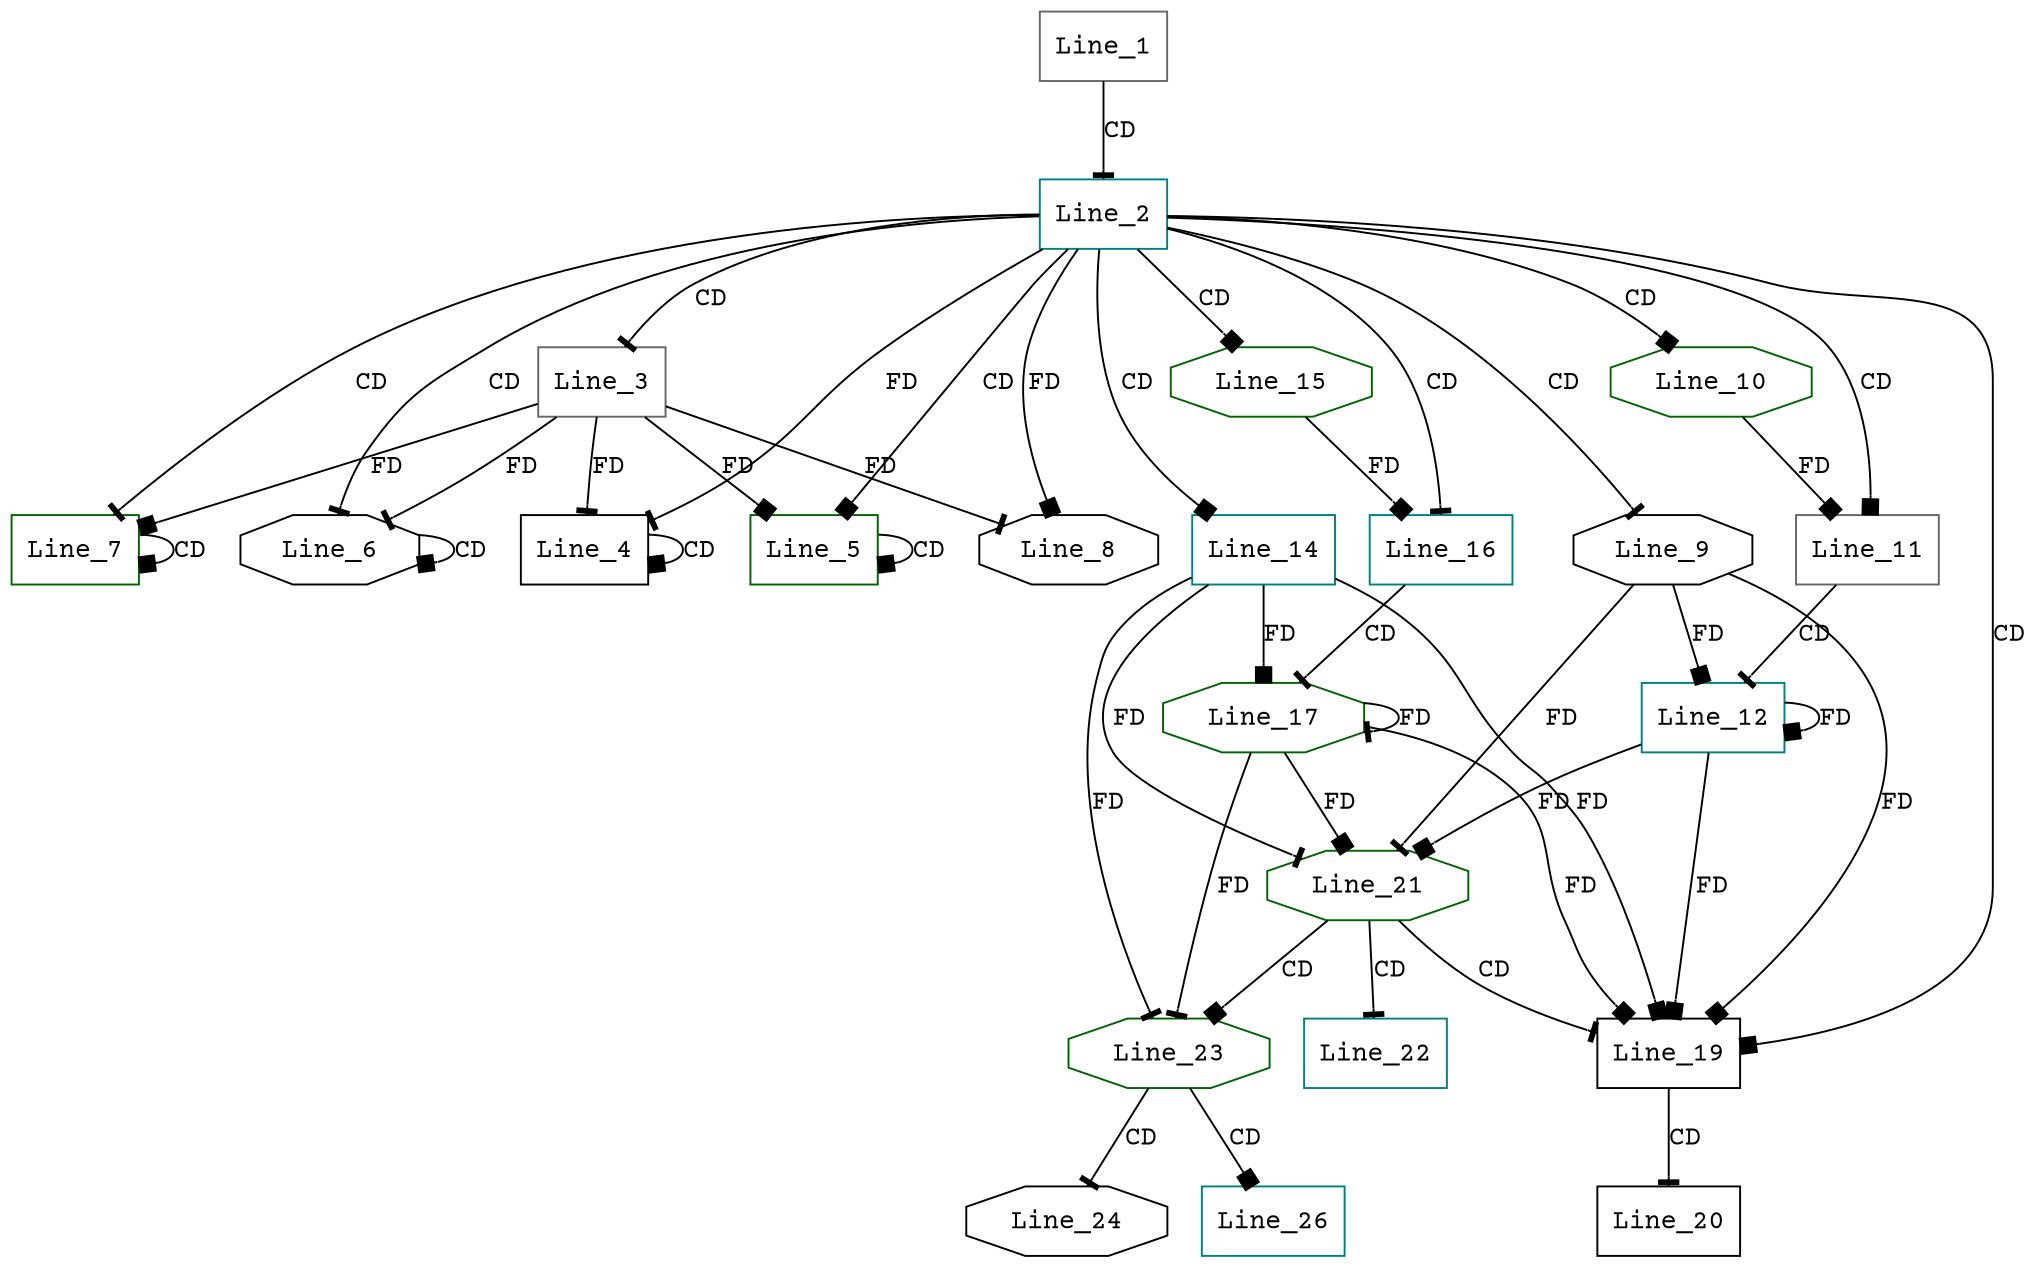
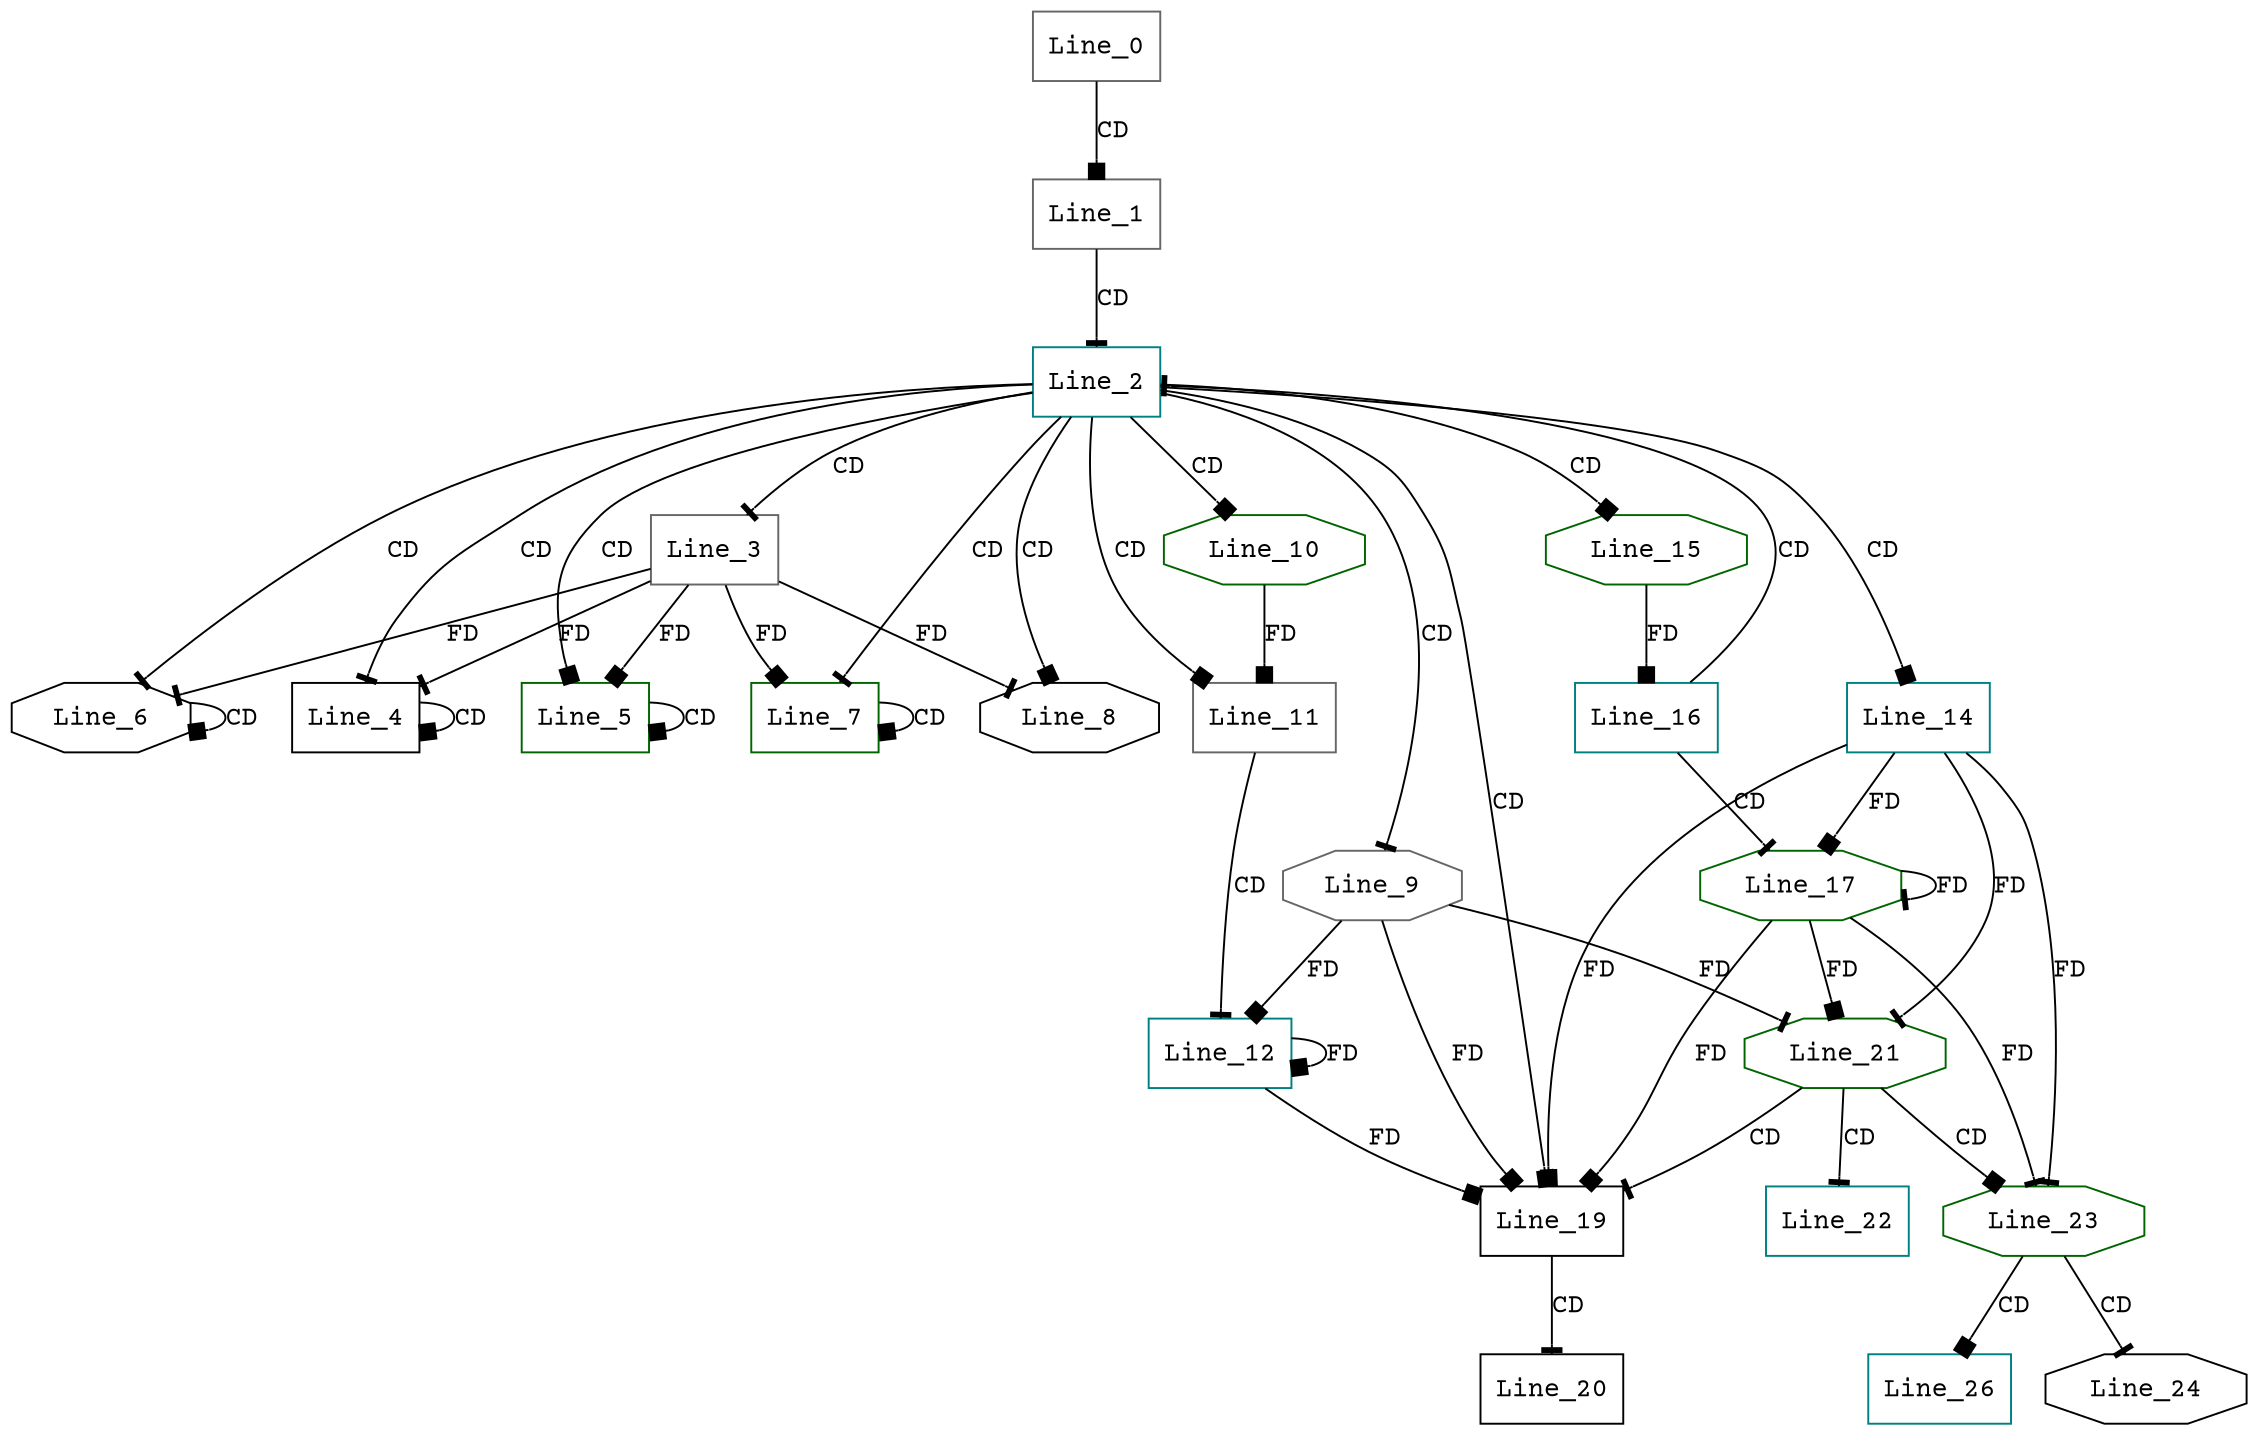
node "Line_0": added
edge "Line_2" -> "Line_16": reversed
edge "Line_2" -> "Line_4": label "FD" -> "CD"
edge "Line_2" -> "Line_8": label "FD" -> "CD"
node "Line_9": color black -> gray40
edge "Line_12" -> "Line_21": removed, label "FD"
